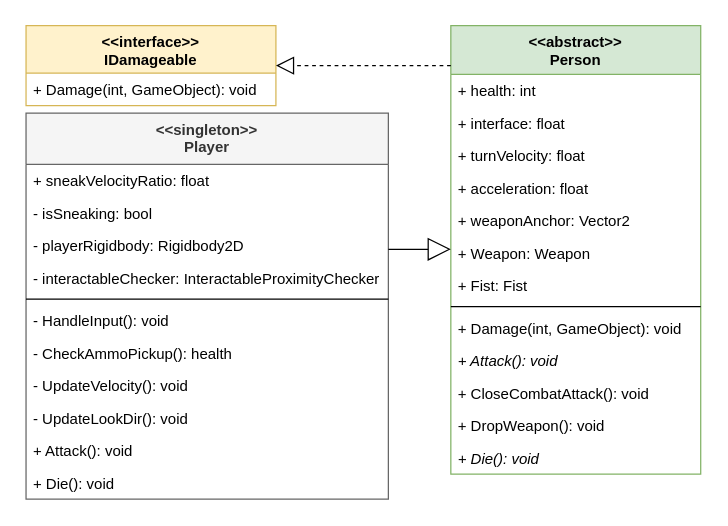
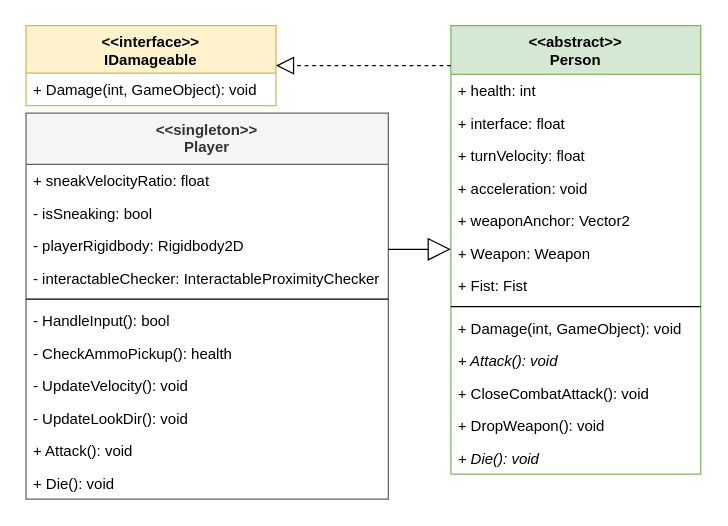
node "+ acceleration: float": label "+ acceleration: float" -> "+ acceleration: void"
node "- HandleInput(): void": label "- HandleInput(): void" -> "- HandleInput(): bool"
